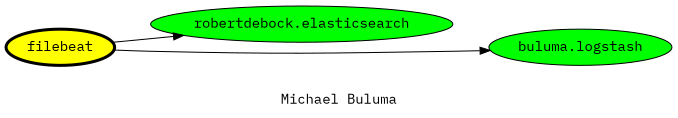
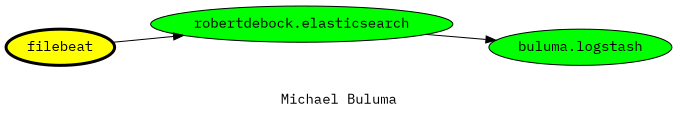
edge "filebeat" -> "buluma.logstash": now "robertdebock.elasticsearch" -> "buluma.logstash"
